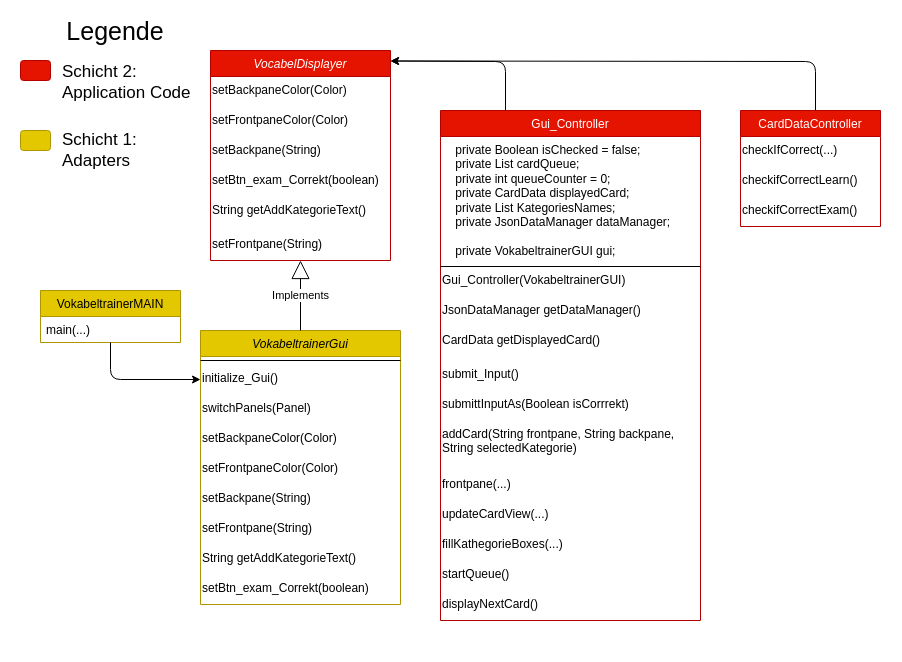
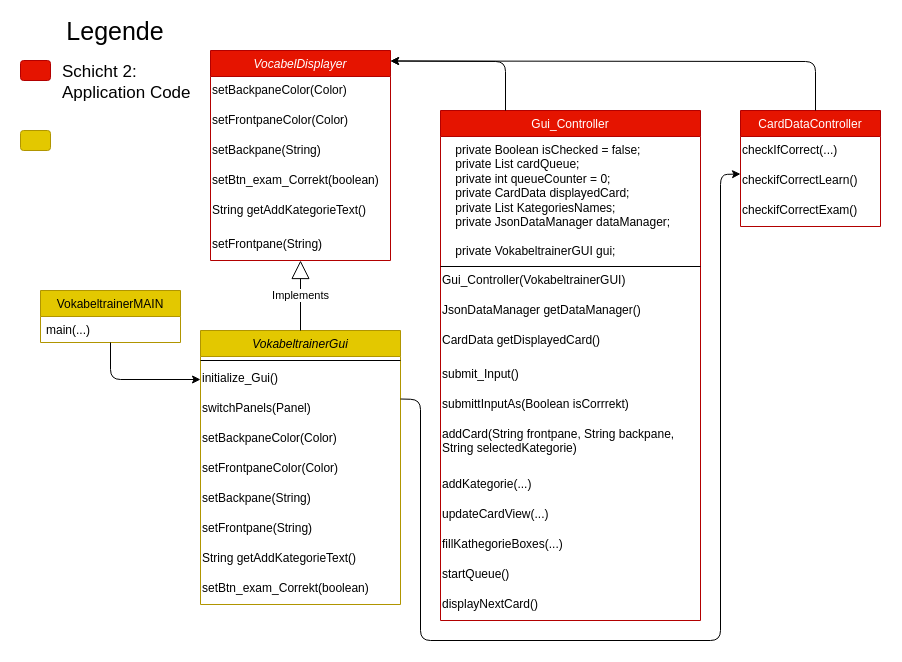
node "Schicht 1: Adapters": removed
node "frontpane(...)": label "frontpane(...)" -> "addKategorie(...)"
edge "VokabeltrainerGui" -> "checkifCorrectLearn()": added
